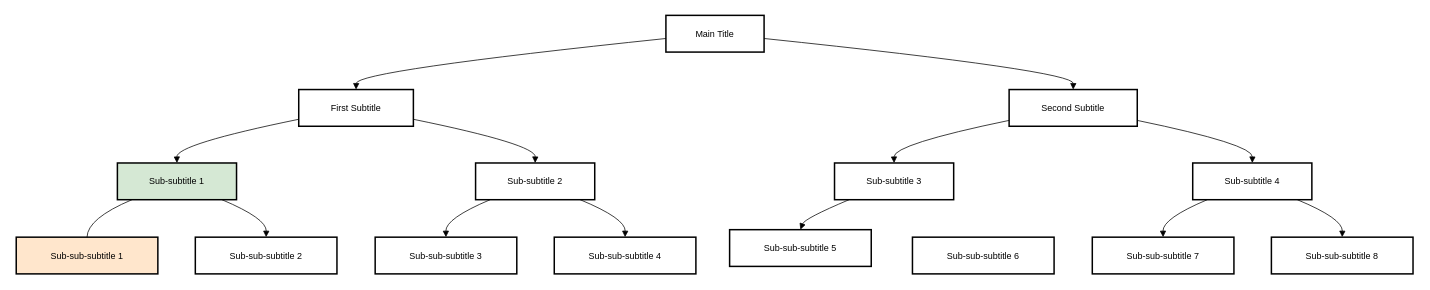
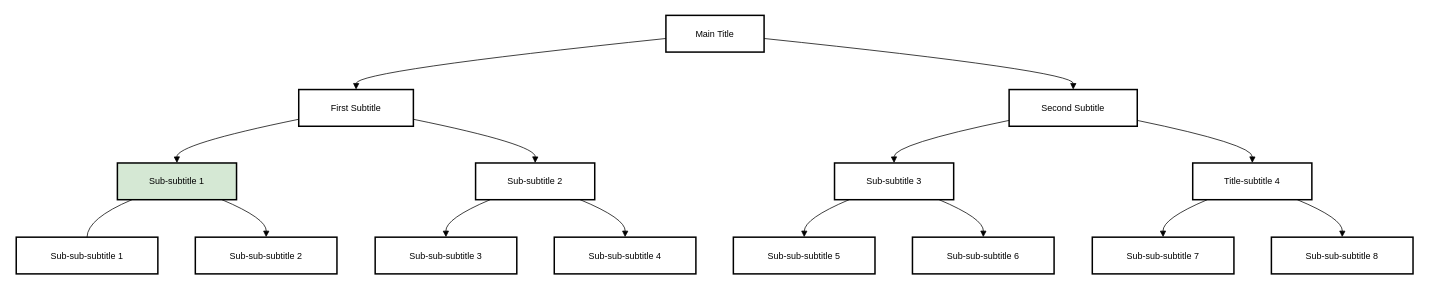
node "Sub-subtitle 4": label "Sub-subtitle 4" -> "Title-subtitle 4"
edge "Sub-subtitle 3" -> "Sub-sub-subtitle 6": added
node "Sub-sub-subtitle 5": moved (800, 248) -> (804, 256)
node "Sub-sub-subtitle 1": fillcolor #ffe6cc -> #ffffff
